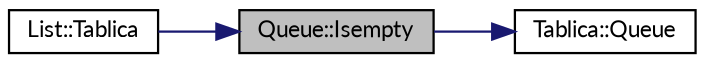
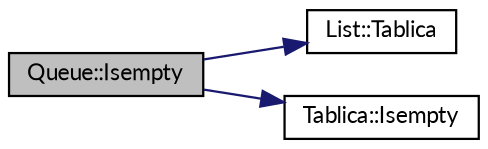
edge "List::Tablica" -> "Queue::Isempty": reversed
node "Tablica::Queue": label "Tablica::Queue" -> "Tablica::Isempty"
